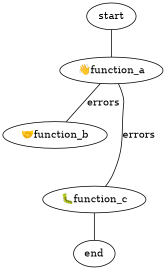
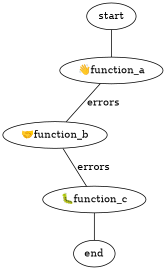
edge "👋function_a" -- "🐛function_c": now "🤝function_b" -- "🐛function_c"
